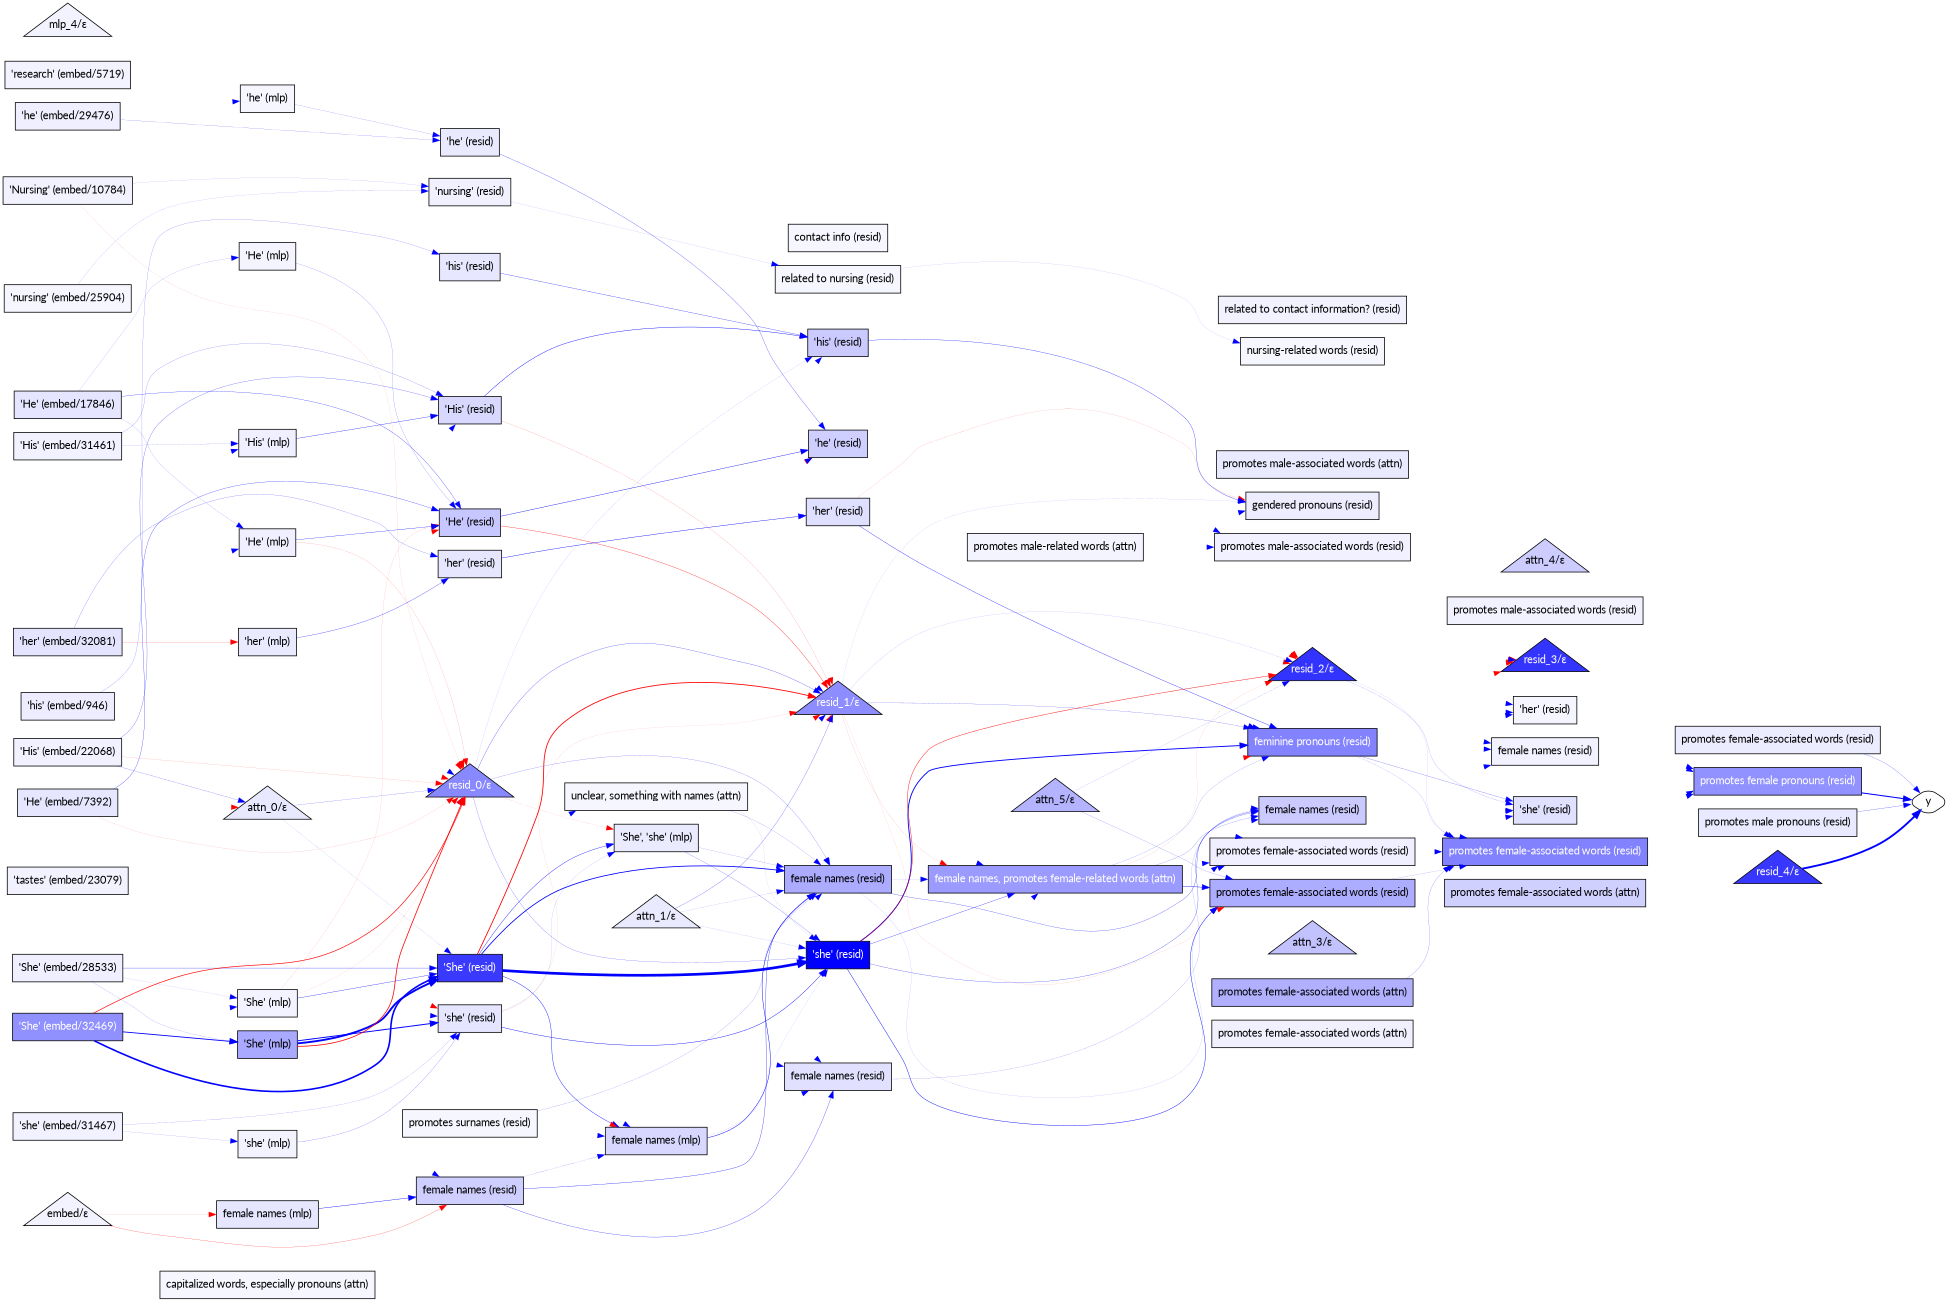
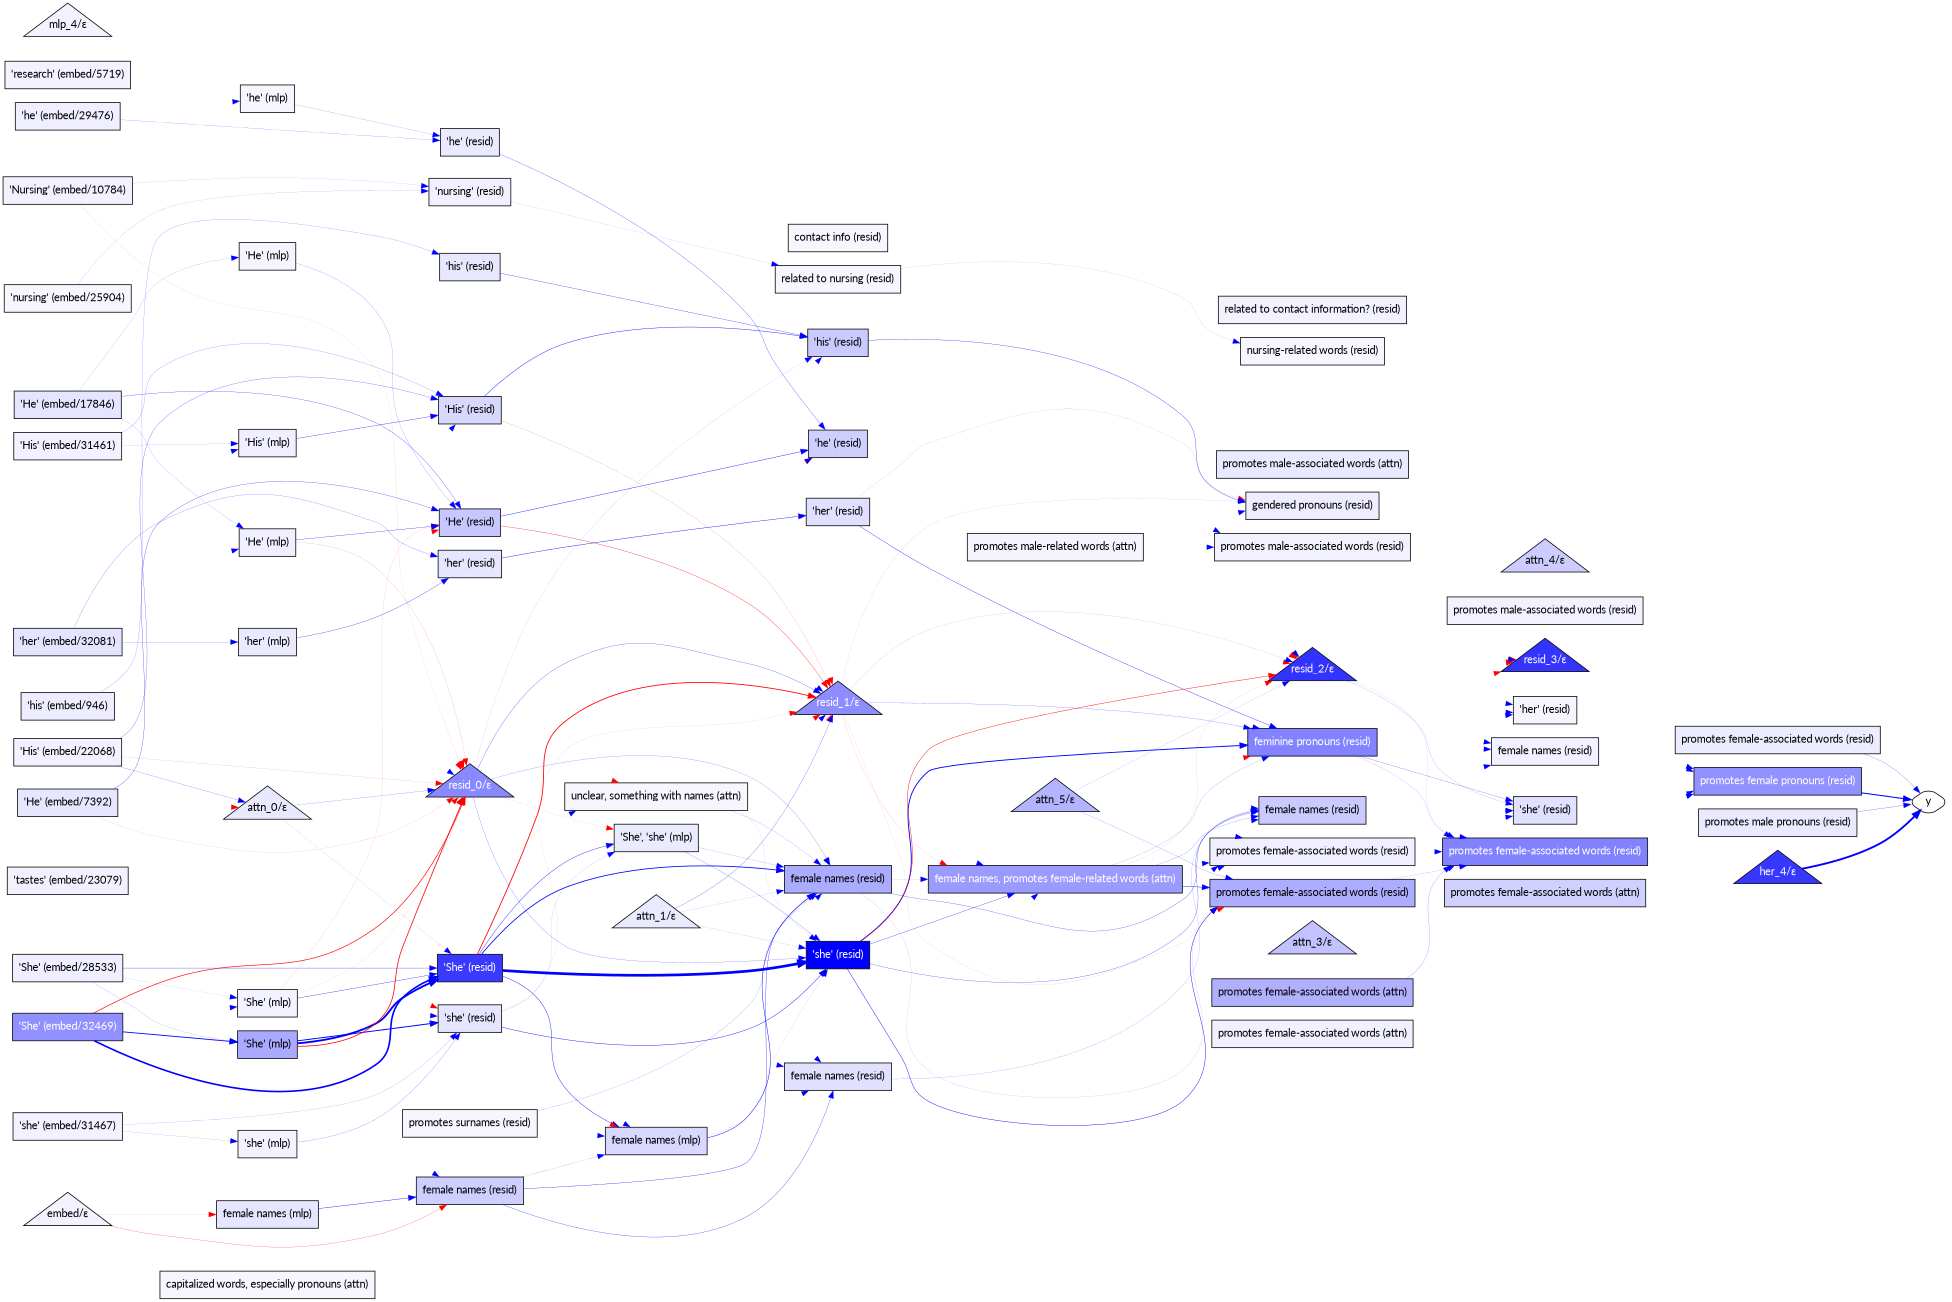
edge "promotes male-related words (attn)" -> "feminine pronouns (resid)": now "promotes male-related words (attn)" -> "resid_2/ε"
edge "'her' (embed/32081)" -> "'her' (mlp)": color red -> blue
edge "'his' (embed/946)" -> "resid_0/ε": now "'his' (embed/946)" -> "unclear, something with names (attn)"
node "resid_4/ε": label "resid_4/ε" -> "her_4/ε"
